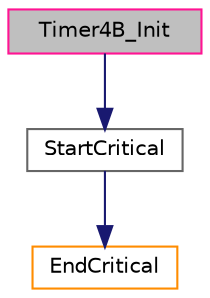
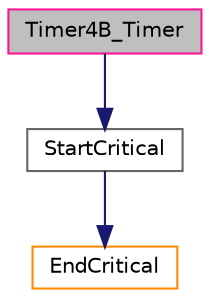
node "Timer4B_Init": label "Timer4B_Init" -> "Timer4B_Timer"
